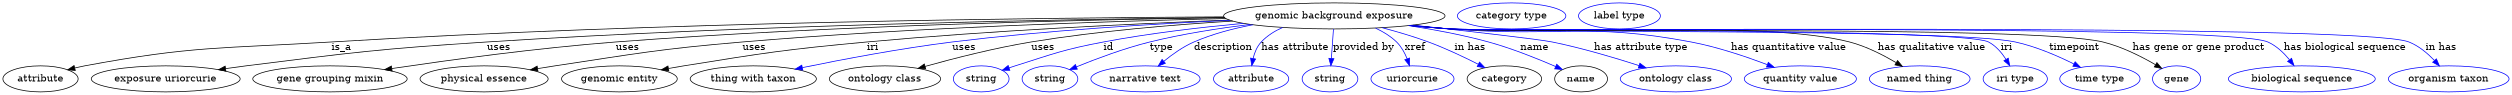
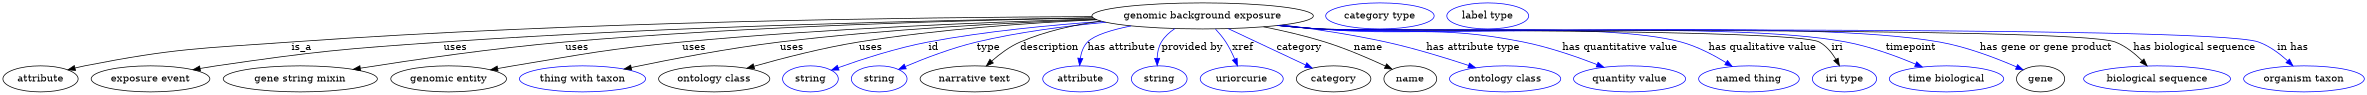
edge "genomic background exposure" -> "named thing": color black -> blue
edge "genomic background exposure" -> "biological sequence": color blue -> black
edge "genomic background exposure" -> "iri type": color blue -> black
edge "genomic background exposure" -> "gene": color black -> blue
edge "genomic background exposure" -> "thing with taxon": color blue -> black
edge "genomic background exposure" -> "narrative text": color blue -> black
edge "genomic background exposure" -> "name": color blue -> black
edge "genomic background exposure" -> "genomic entity": label "iri" -> "uses"
edge "genomic background exposure" -> "category": label "in has" -> "category"
node "exposure uriorcurie": label "exposure uriorcurie" -> "exposure event"
node "gene grouping mixin": label "gene grouping mixin" -> "gene string mixin"
node "physical essence": removed
node "thing with taxon": color black -> blue
node "narrative text": color blue -> black
node "time type": label "time type" -> "time biological"
node "gene": color blue -> black
